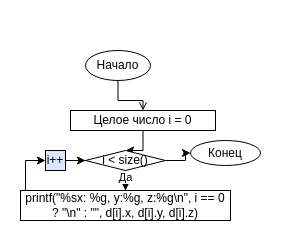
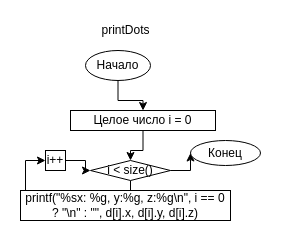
node "printDots": added
edge "Начало" -> "Целое число i = 0": arrowhead open -> classic
node "i++": fillcolor #dae8fc -> #ffffff
node "i < size()": moved (126, 161) -> (131, 171)
